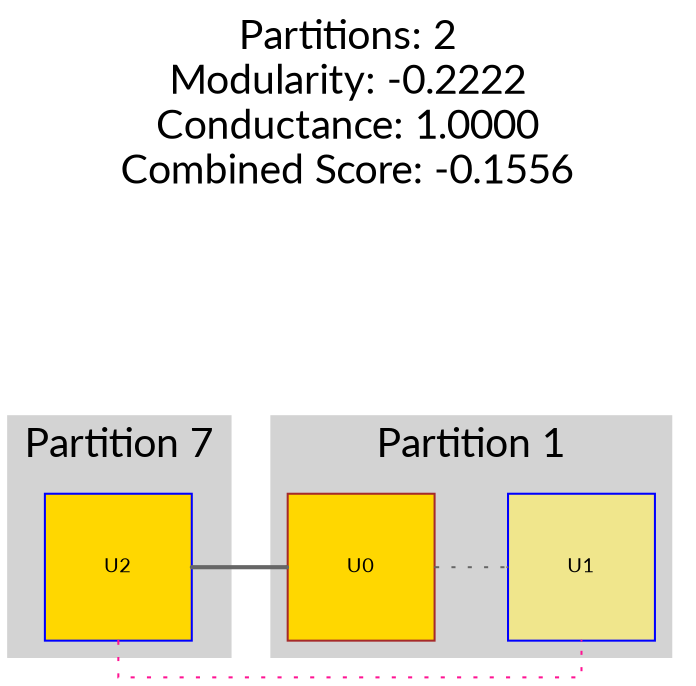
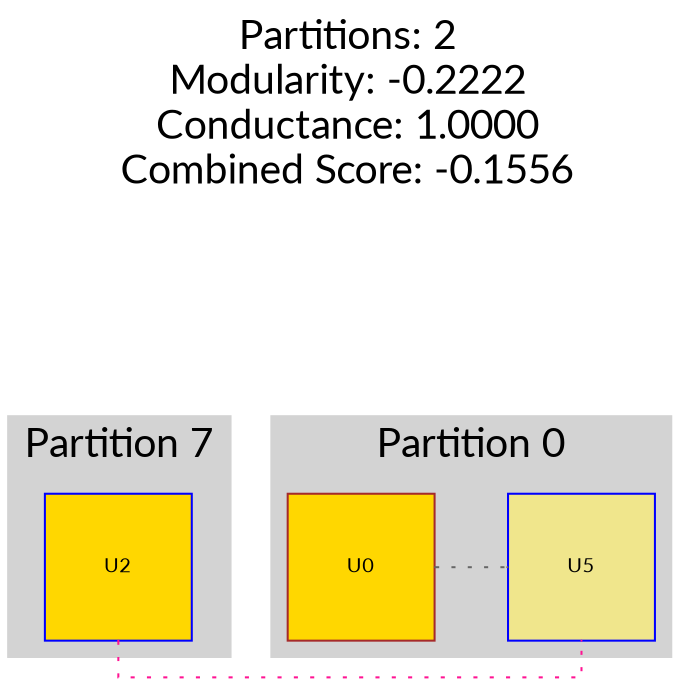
cluster "Partition 1": label "Partition 1" -> "Partition 0"
edge "U2" -- "U0": removed
node "U1": label "U1" -> "U5"
